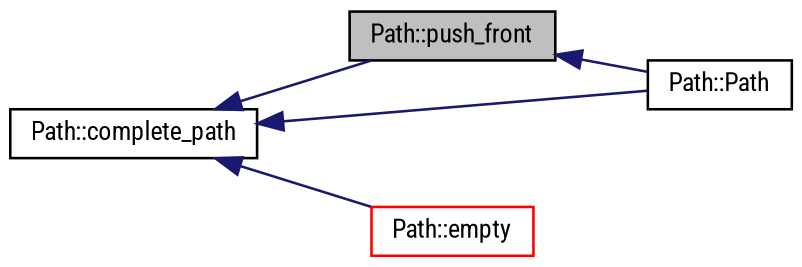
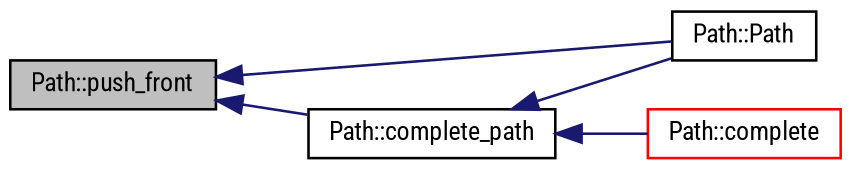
edge "Path::push_front" -> "Path::complete_path": reversed
node "Path::empty": label "Path::empty" -> "Path::complete"
